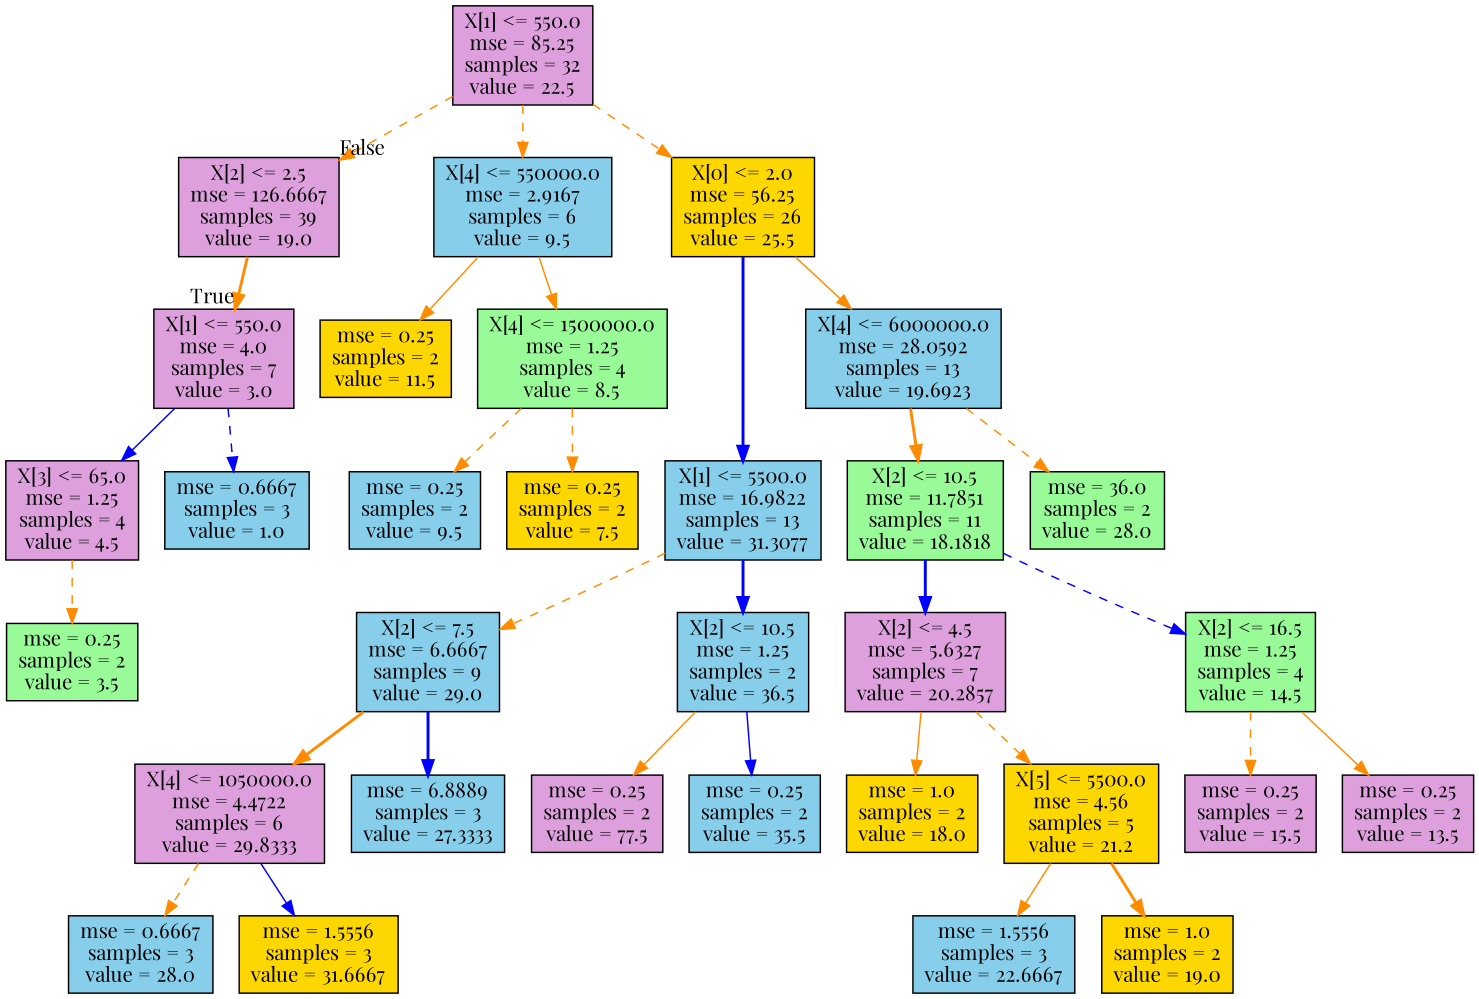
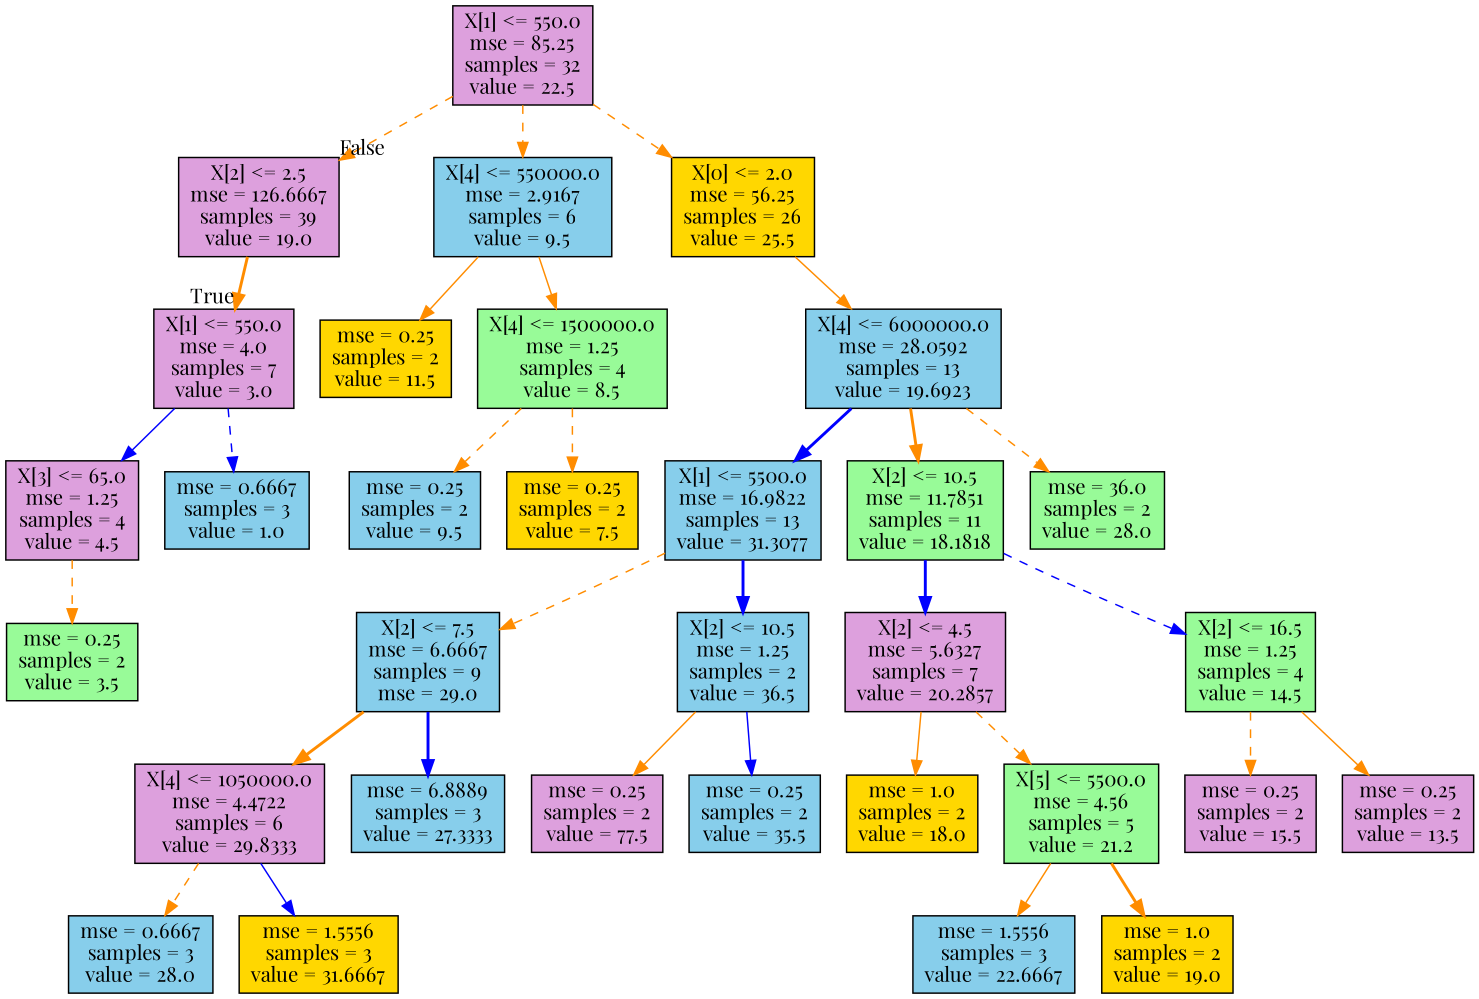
edge "X[0] <= 2.0 mse = 56.25 samples = 26 value = 25.5" -> "X[1] <= 5500.0 mse = 16.9822 samples = 13 value = 31.3077": now "X[4] <= 6000000.0 mse = 28.0592 samples = 13 value = 19.6923" -> "X[1] <= 5500.0 mse = 16.9822 samples = 13 value = 31.3077"
node "X[2] <= 7.5 mse = 6.6667 samples = 9 value = 29.0": label "X[2] <= 7.5 mse = 6.6667 samples = 9 value = 29.0" -> "X[2] <= 7.5 mse = 6.6667 samples = 9 mse = 29.0"
node "X[5] <= 5500.0 mse = 4.56 samples = 5 value = 21.2": fillcolor gold -> palegreen
